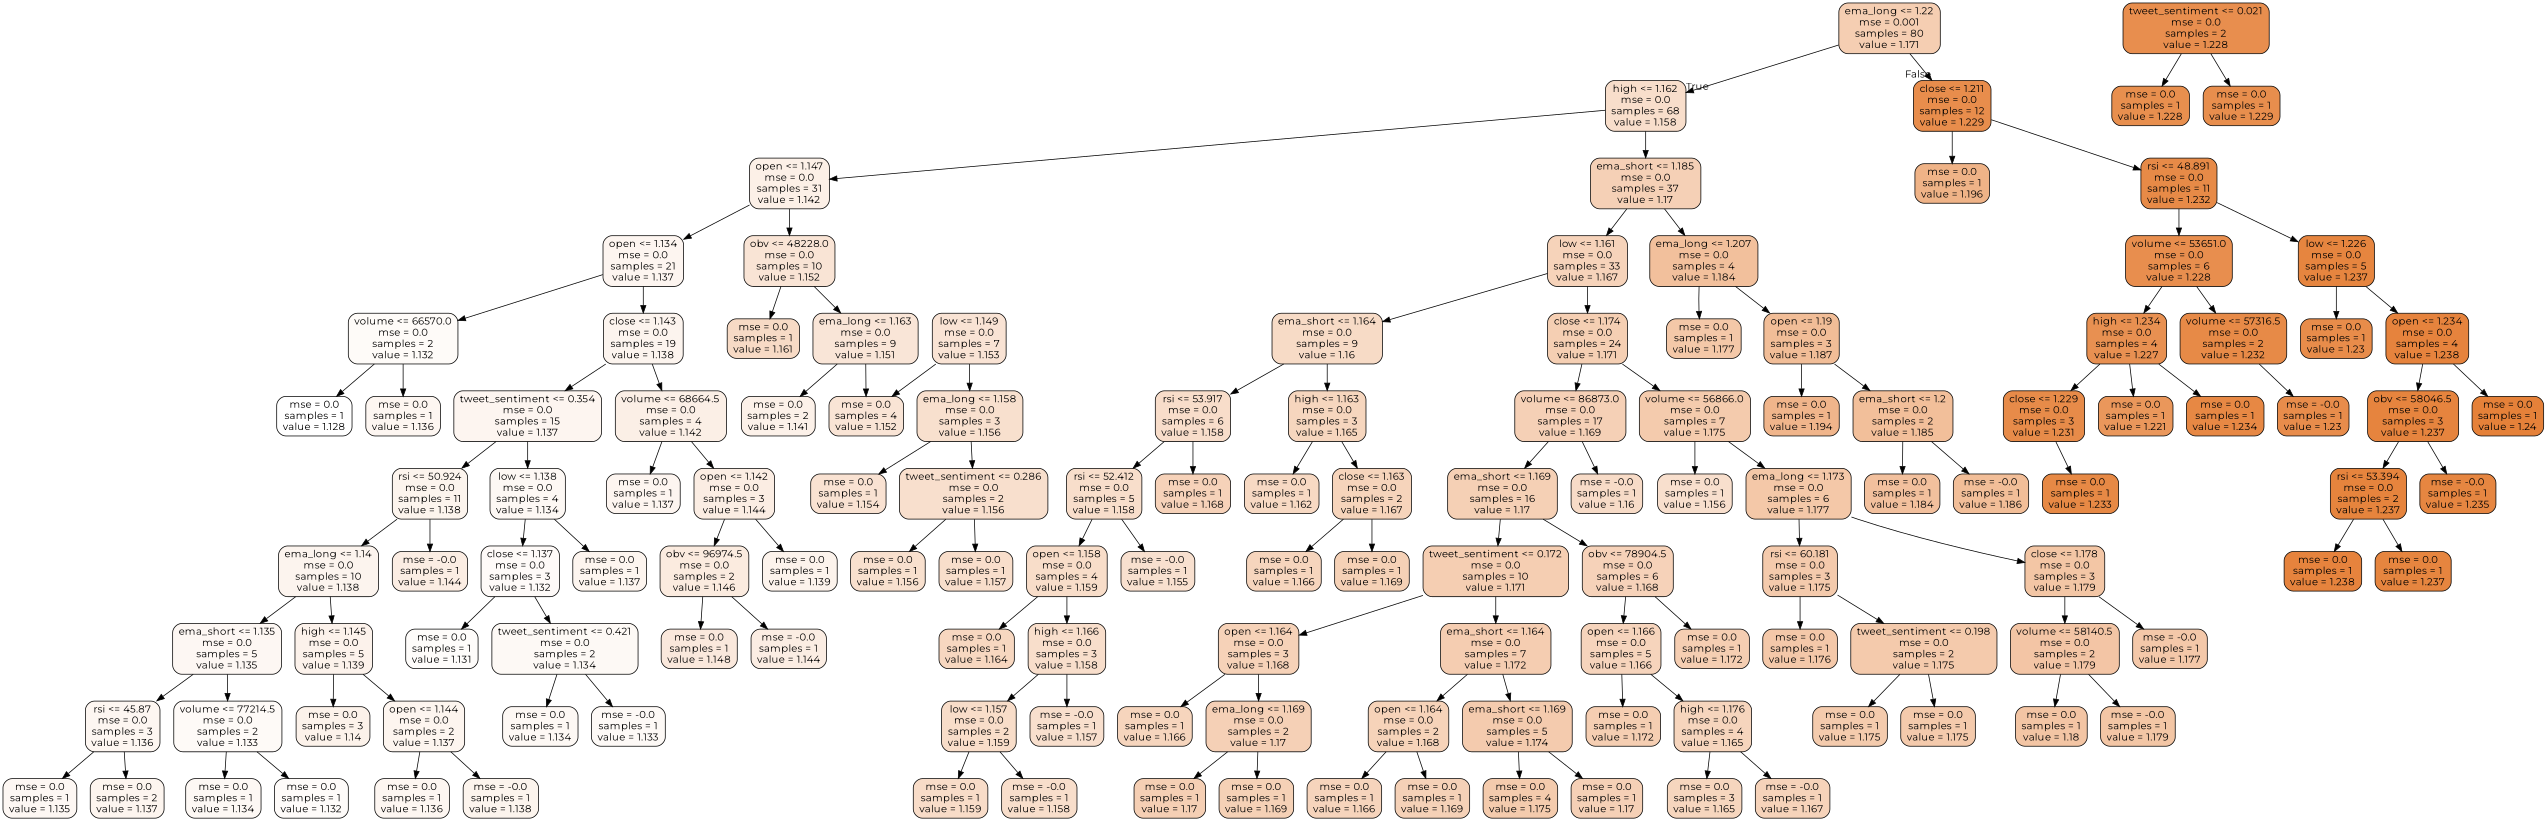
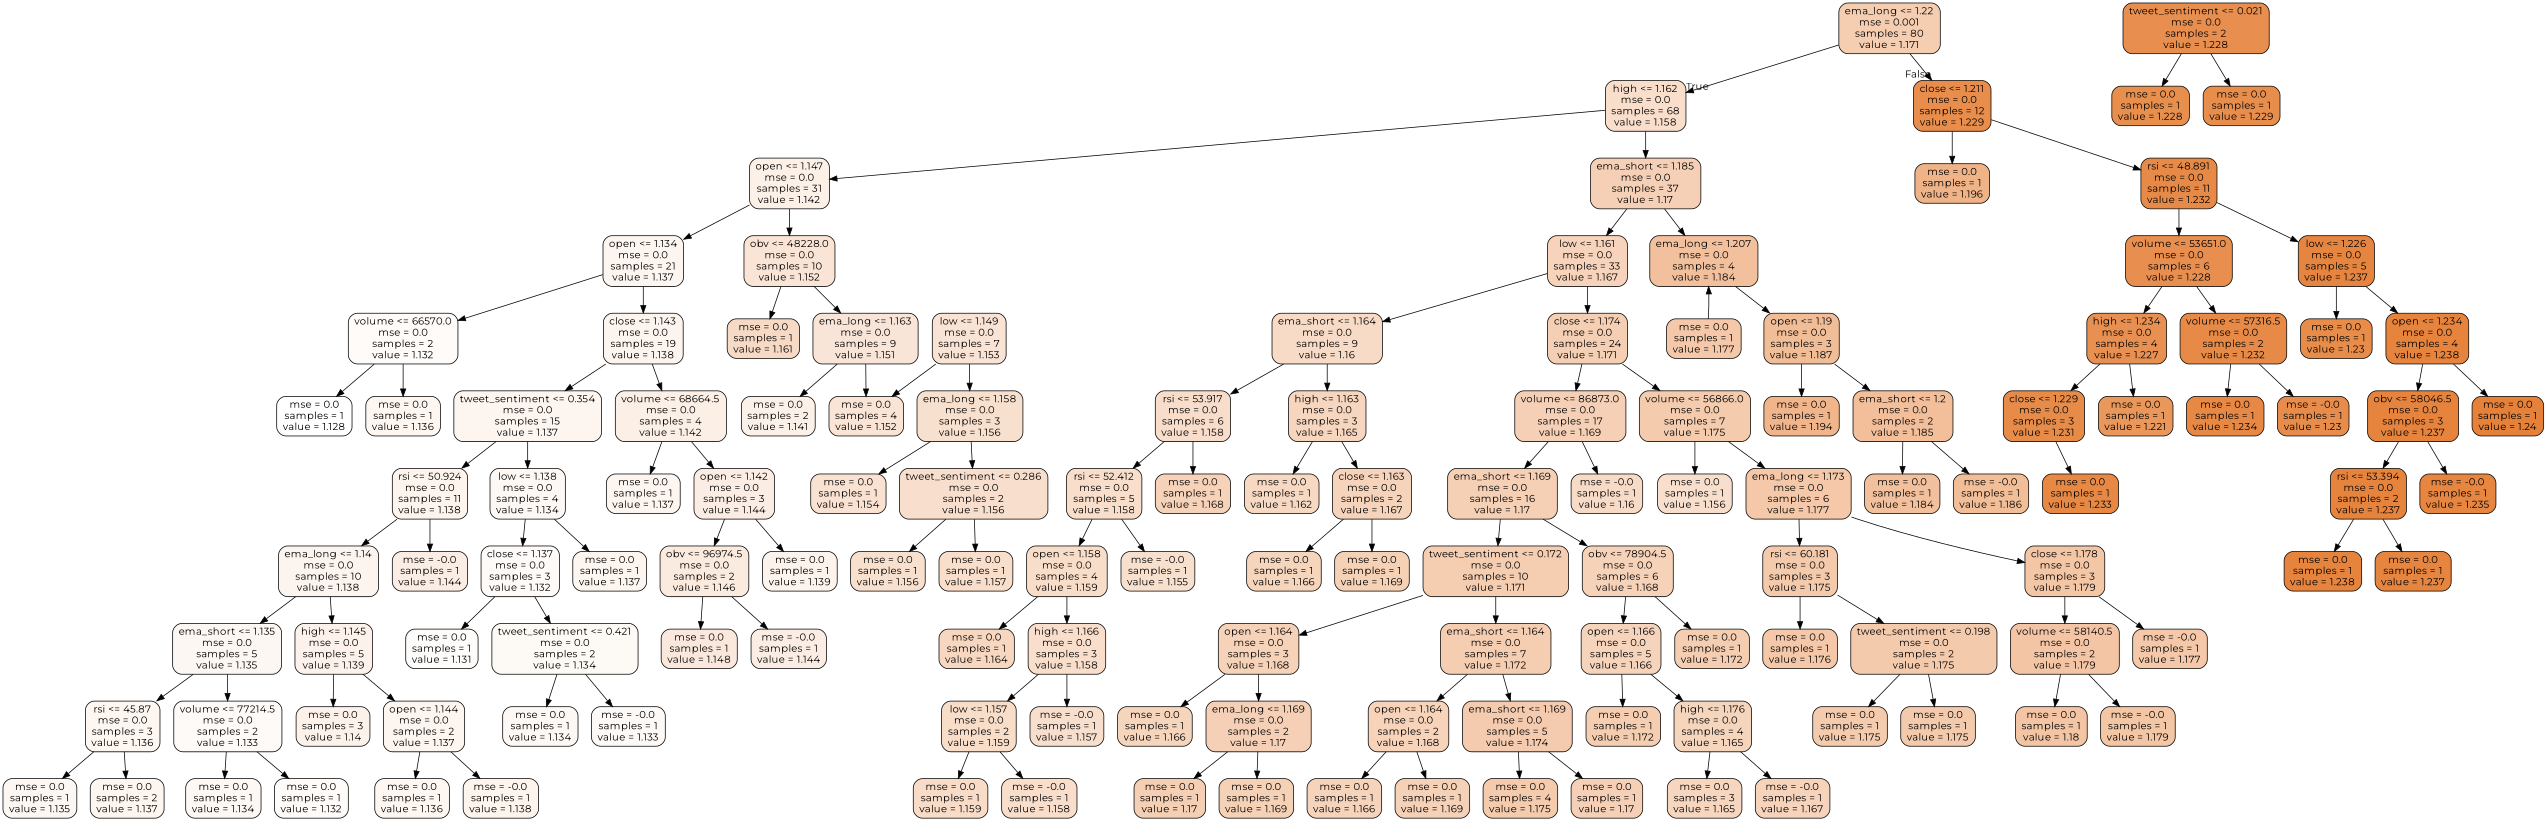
edge "ema_long <= 1.207 mse = 0.0 samples = 4 value = 1.184" -> "mse = 0.0 samples = 1 value = 1.177": reversed
edge "high <= 1.234 mse = 0.0 samples = 4 value = 1.227" -> "mse = 0.0 samples = 1 value = 1.234": now "volume <= 57316.5 mse = 0.0 samples = 2 value = 1.232" -> "mse = 0.0 samples = 1 value = 1.234"
